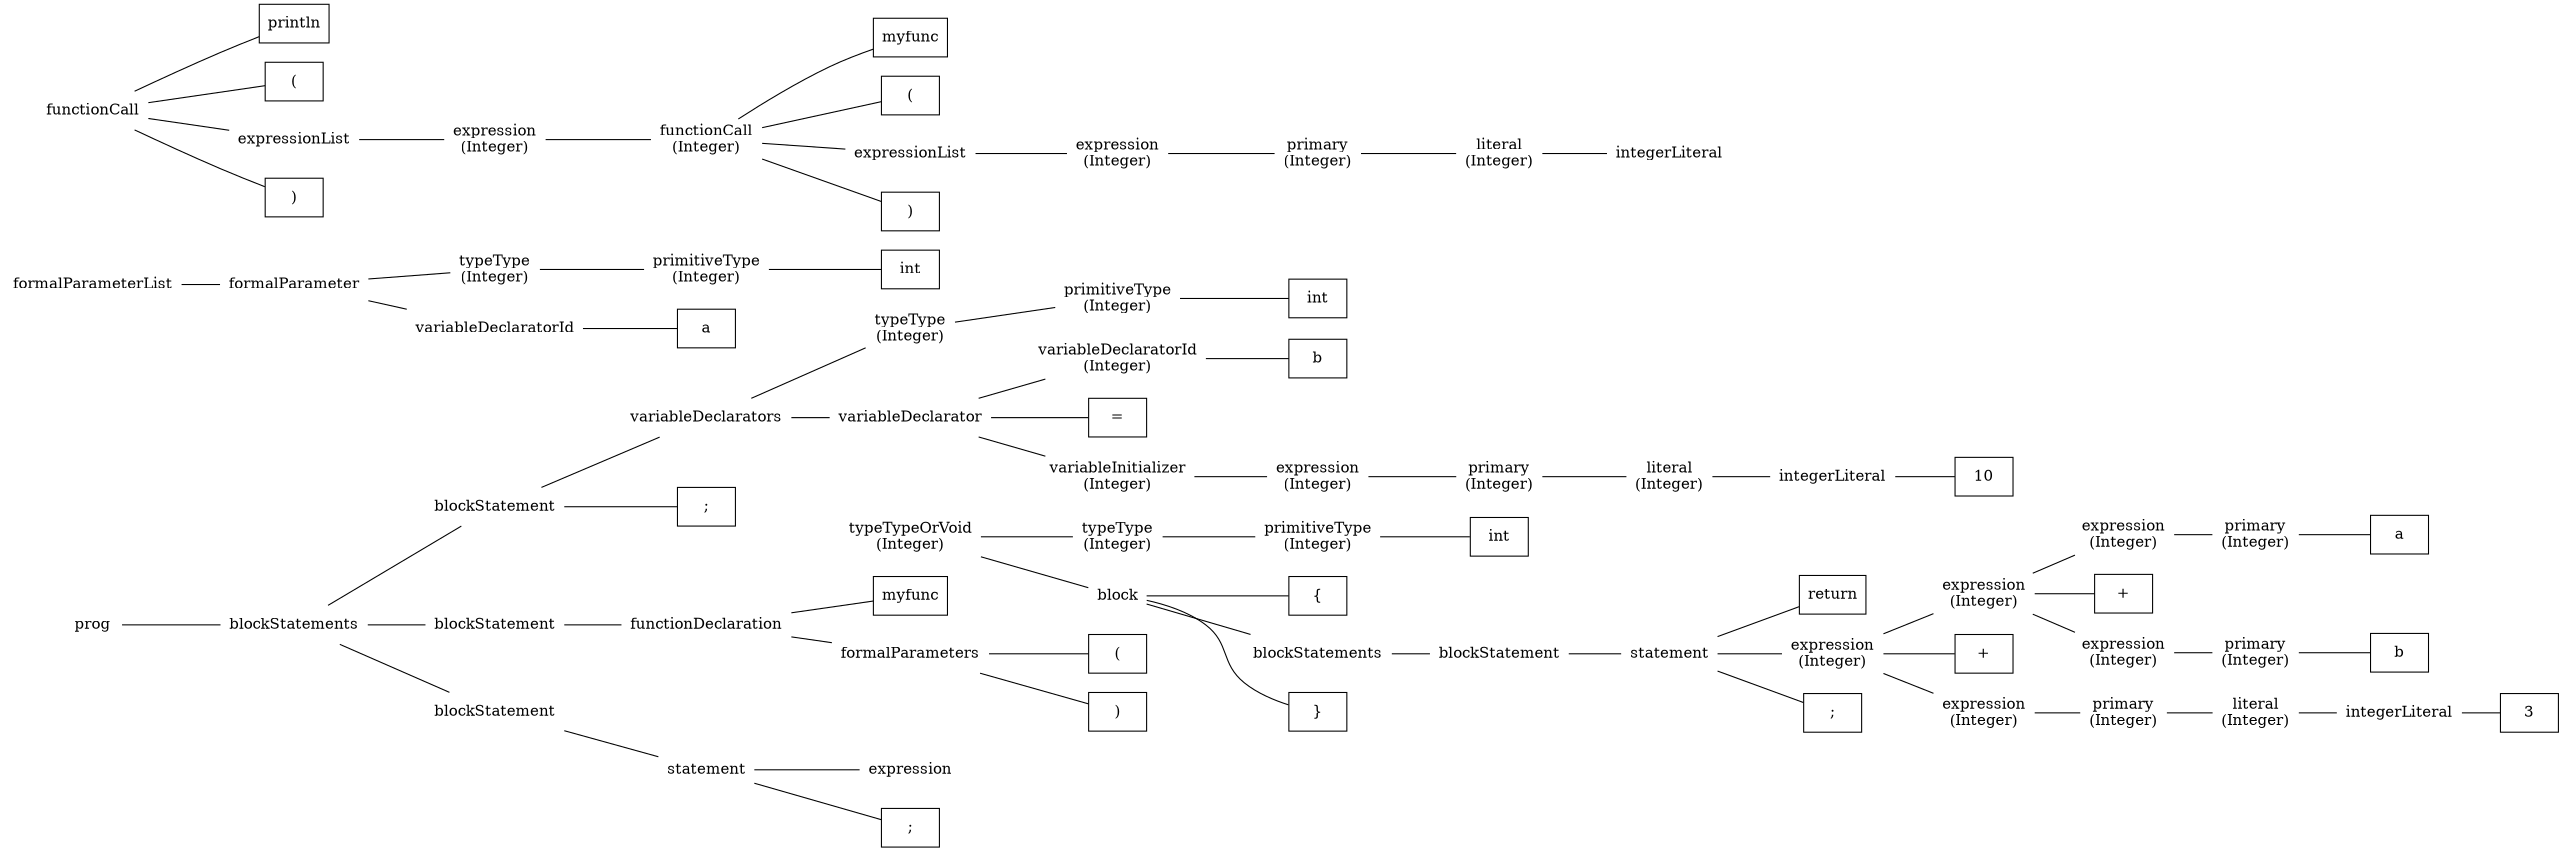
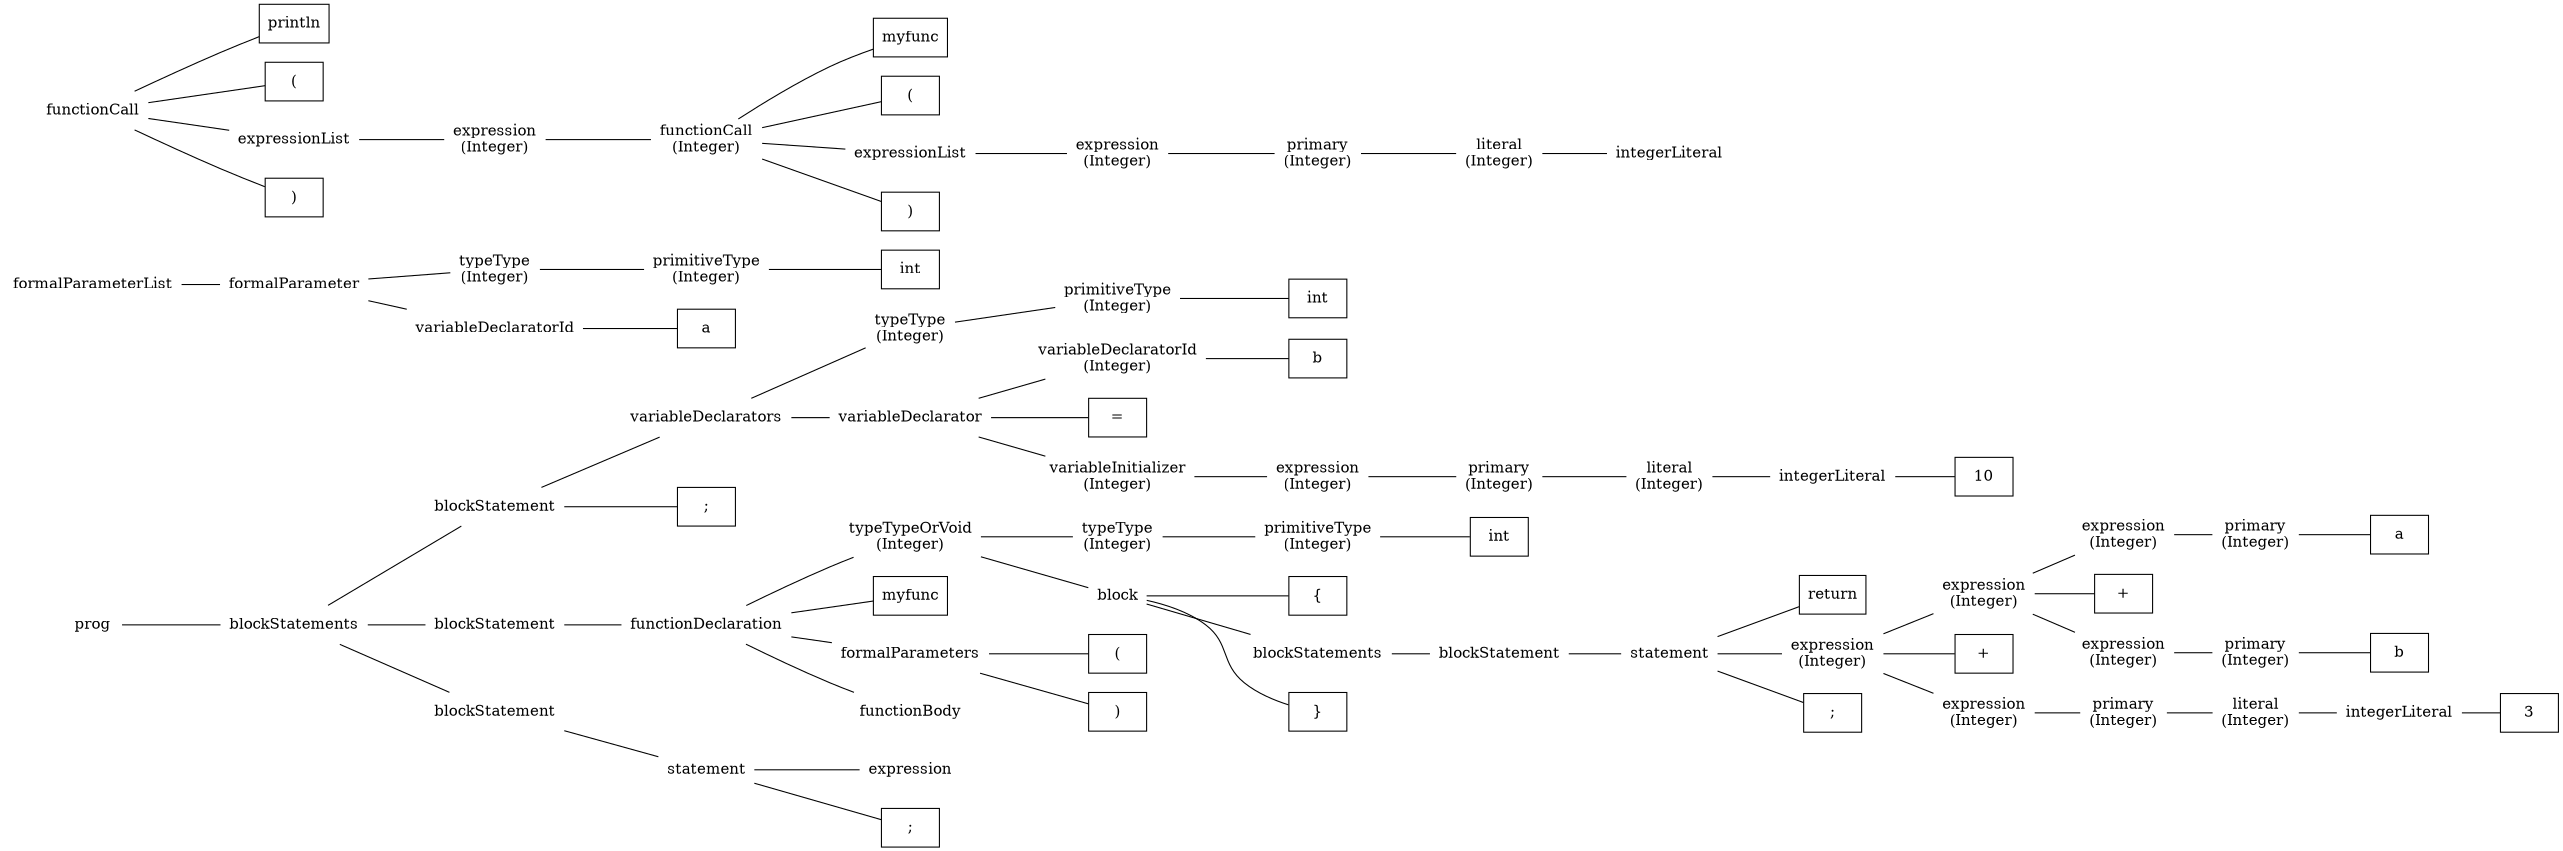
edge "typeTypeOrVoid (Integer)" -- "functionDeclaration": added
node "functionBody": added
